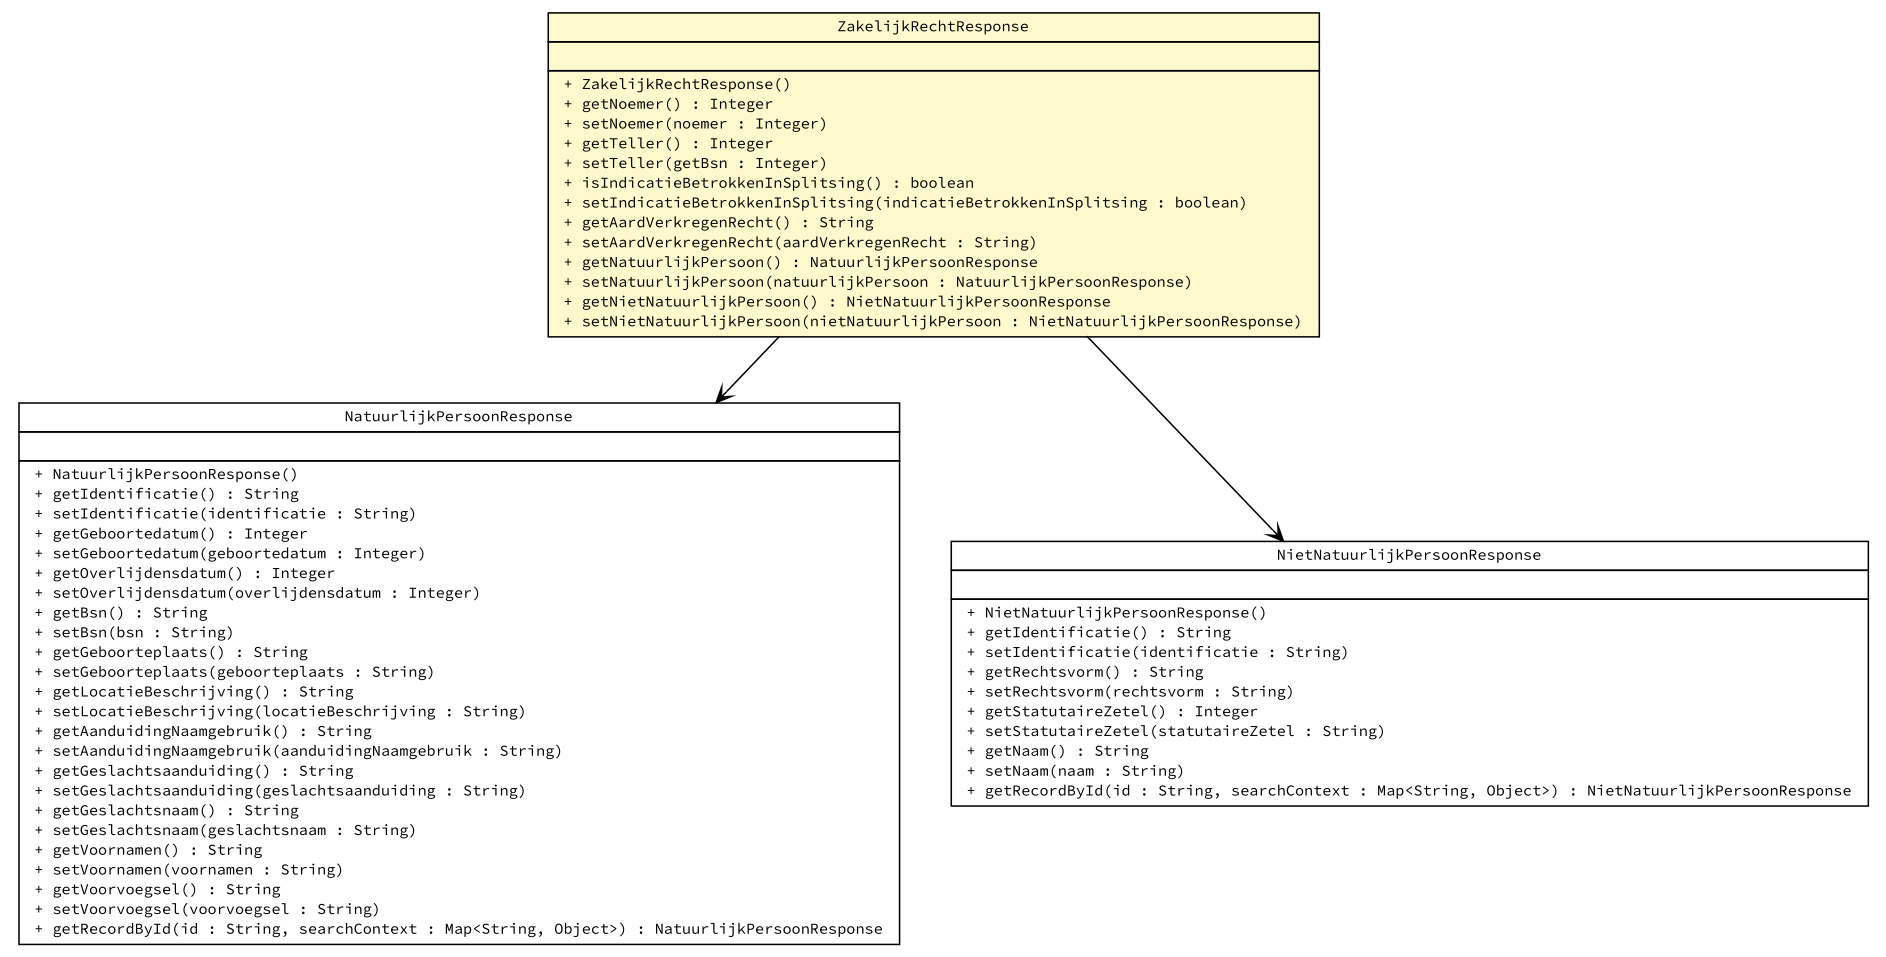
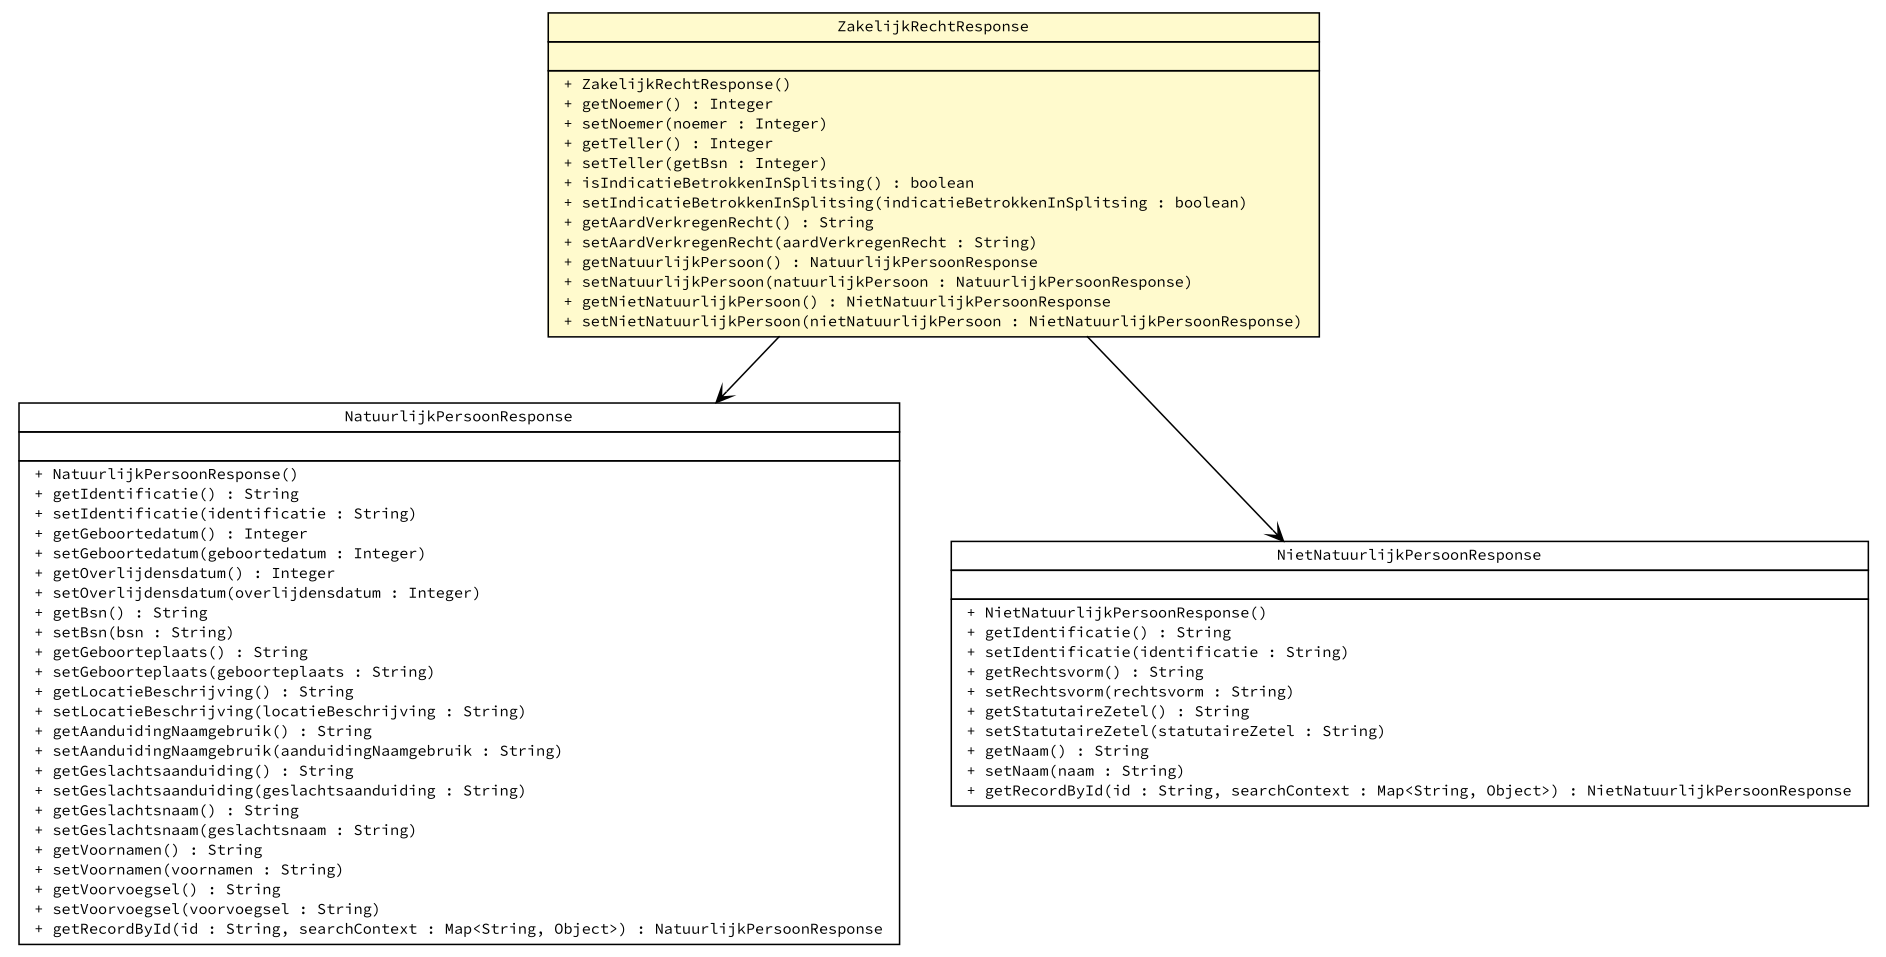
node "NietNatuurlijkPersoonResponse": text "+ getStatutaireZetel() : Integer" -> "+ getStatutaireZetel() : String"
